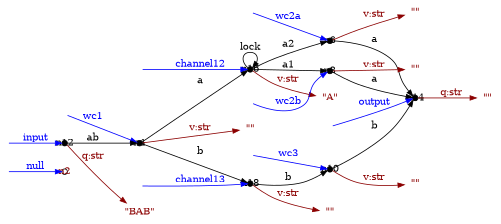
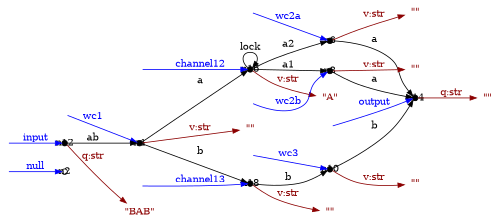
node "n2": fontcolor red4 -> black
